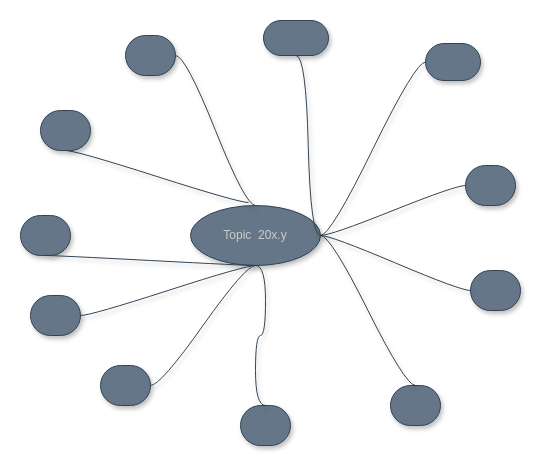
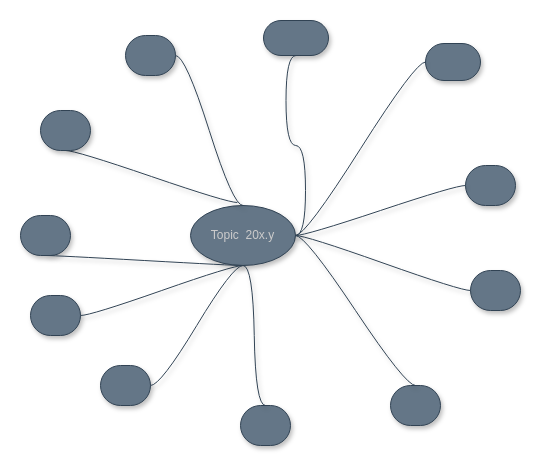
node "Topic 20x.y": size 130x60 -> 105x60
